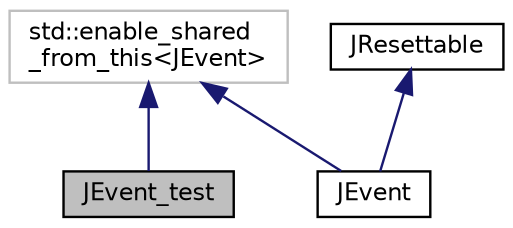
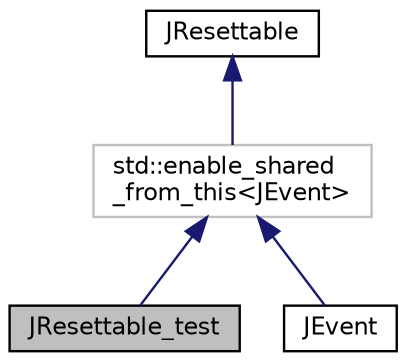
edge "JEvent" -> "JResettable": now "std::enable_shared _from_this<JEvent>" -> "JResettable"
node "JEvent_test": label "JEvent_test" -> "JResettable_test"
